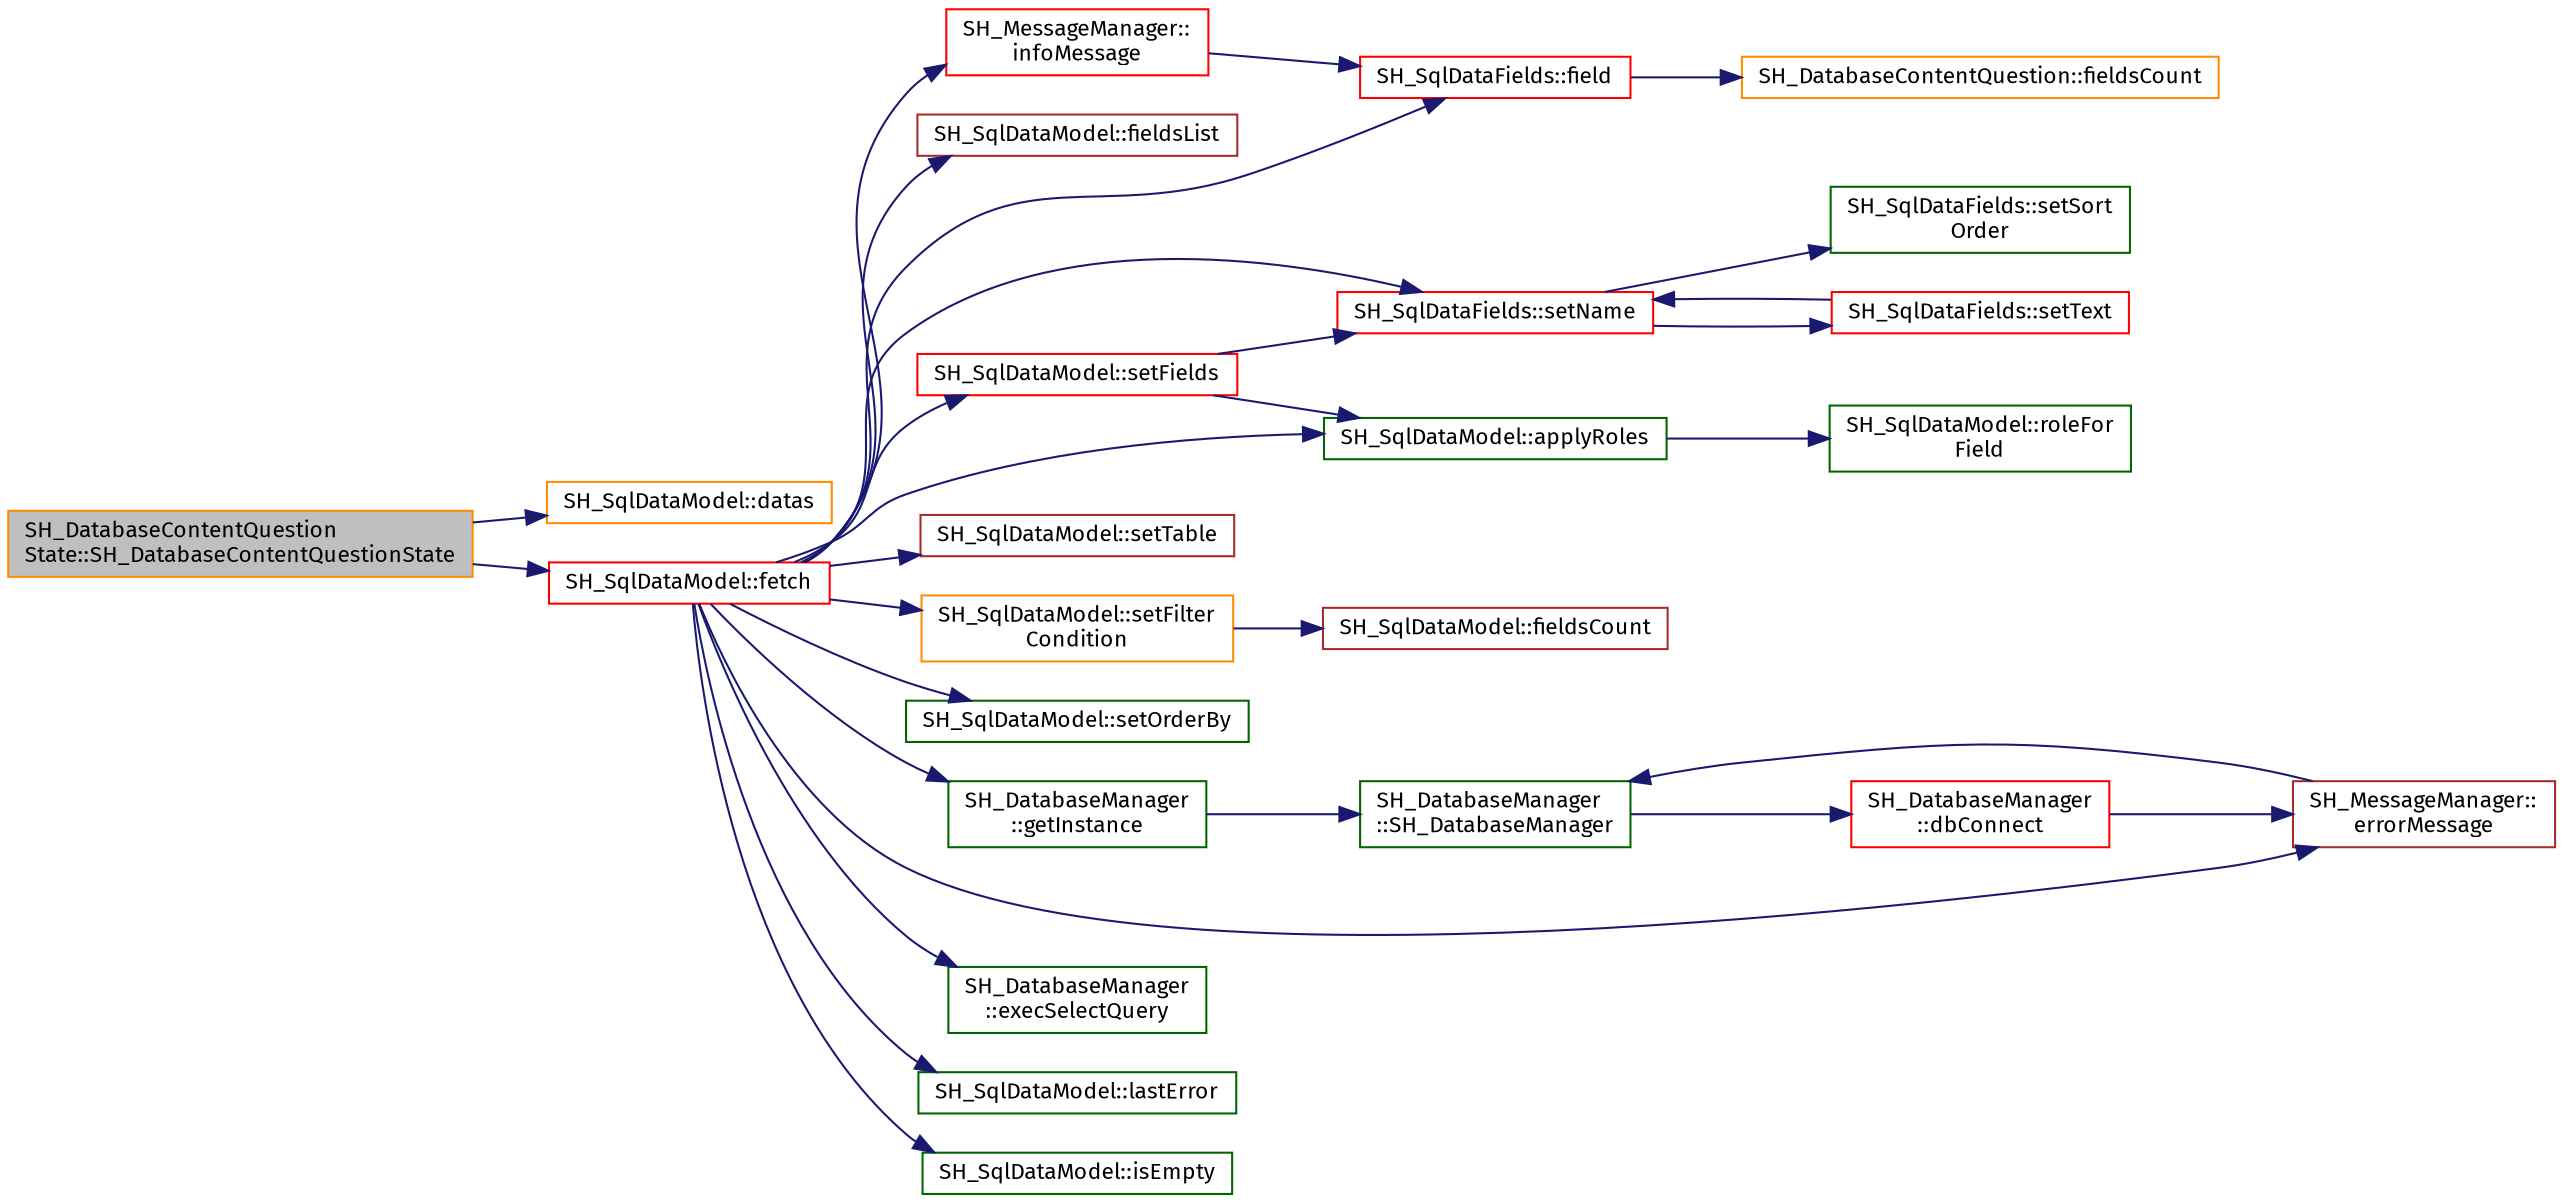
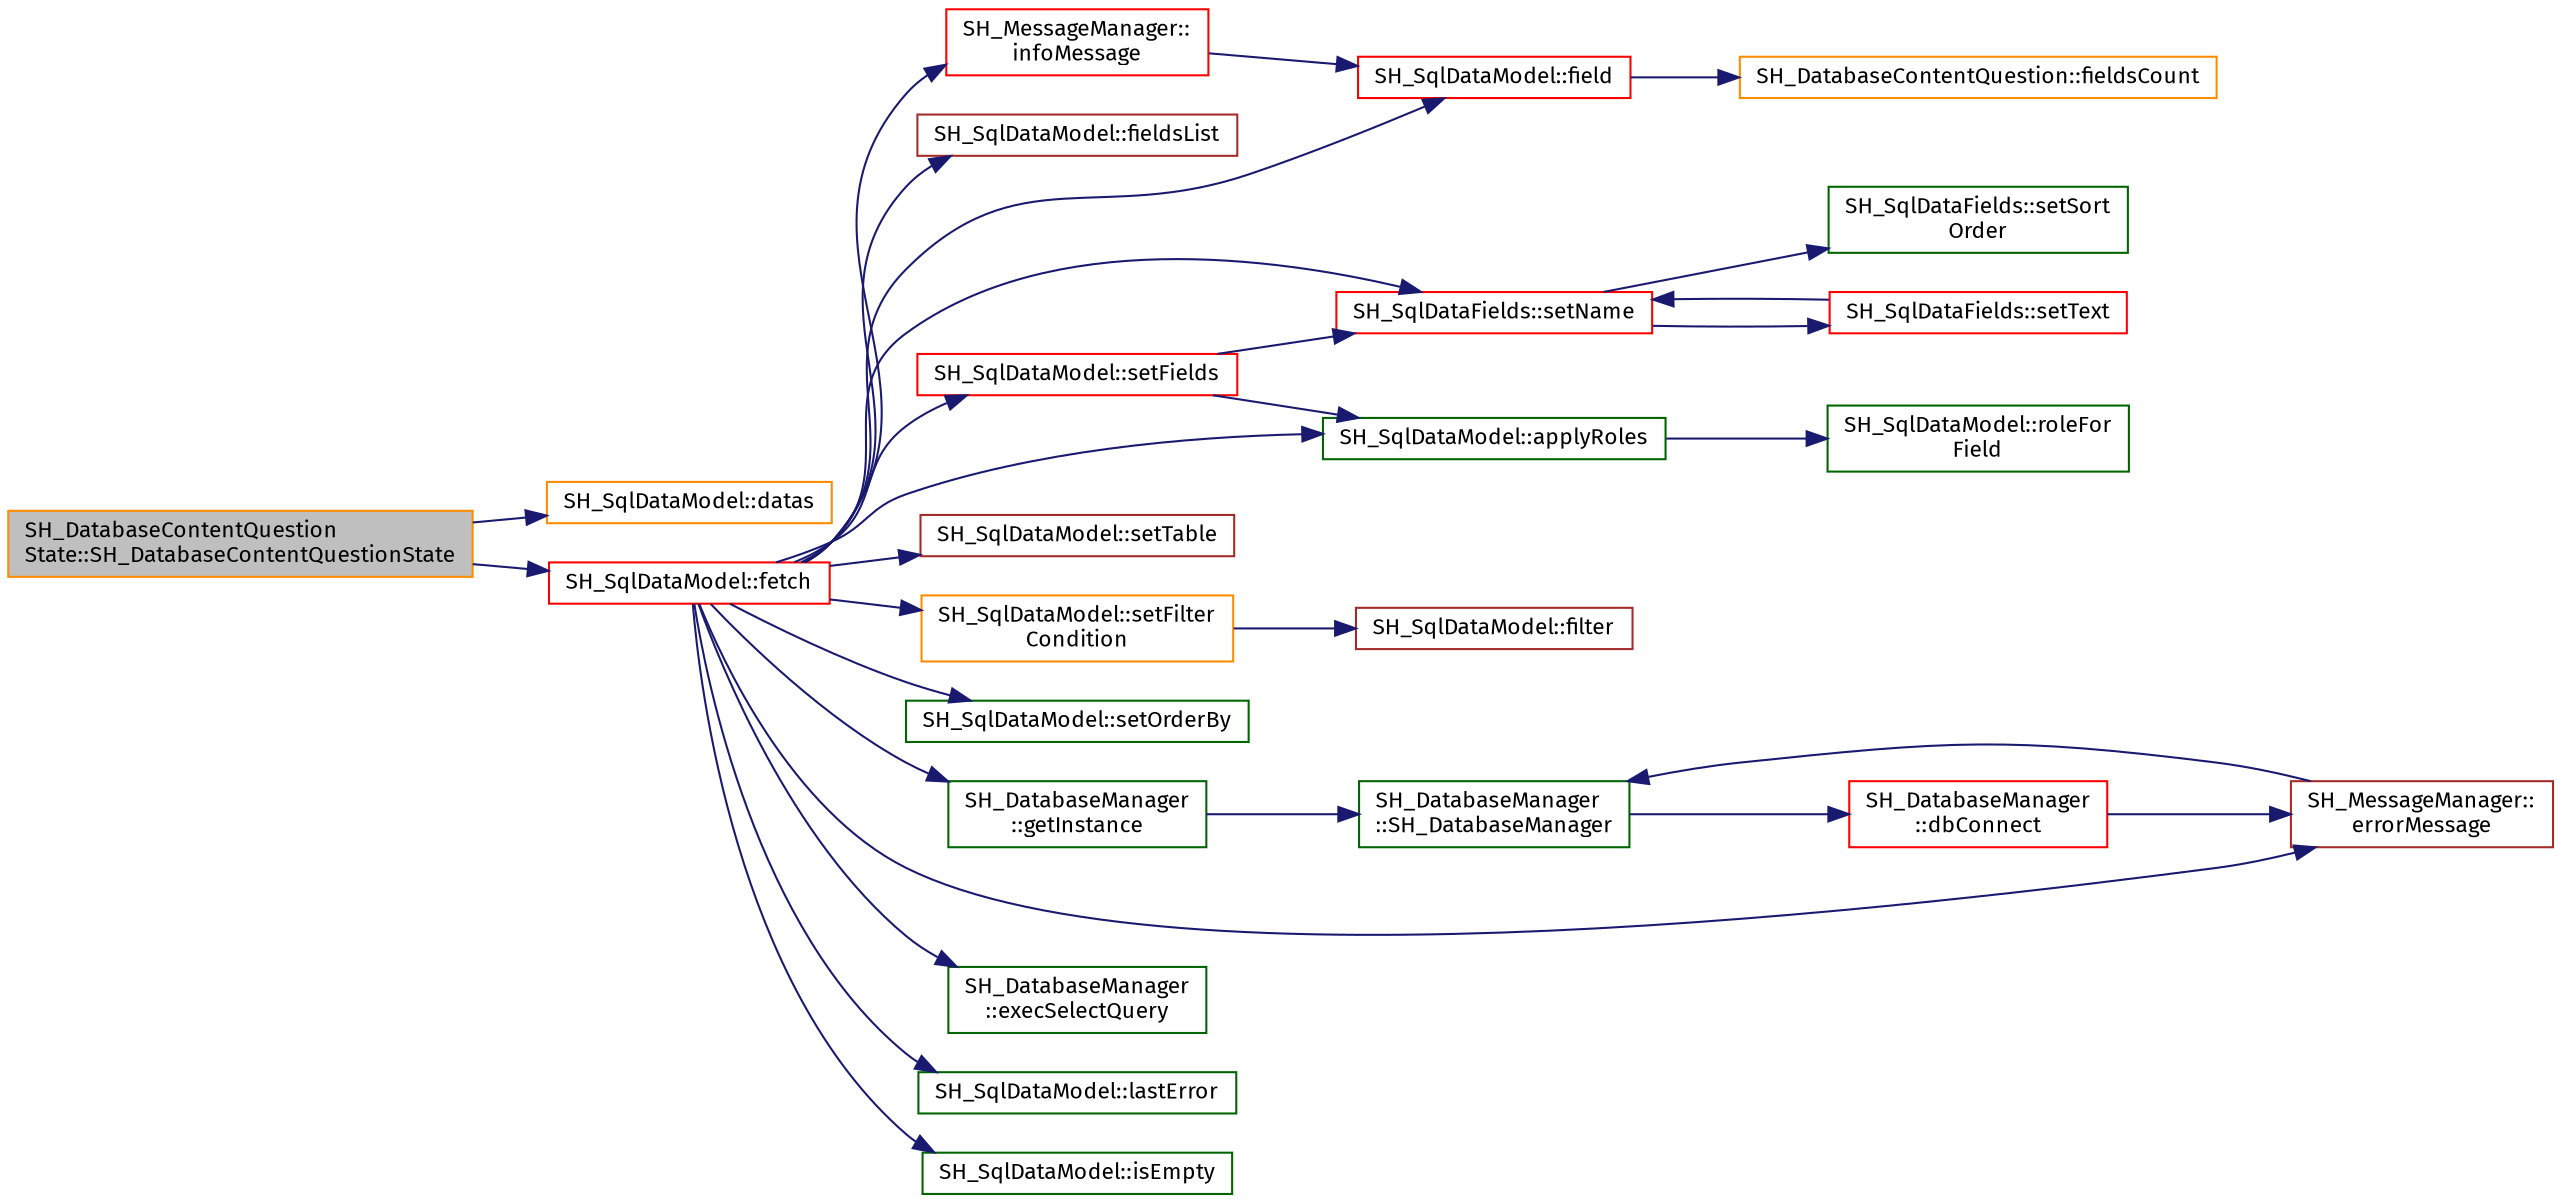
node "SH_SqlDataFields::field": label "SH_SqlDataFields::field" -> "SH_SqlDataModel::field"
node "SH_SqlDataModel::fieldsCount": label "SH_SqlDataModel::fieldsCount" -> "SH_SqlDataModel::filter"
